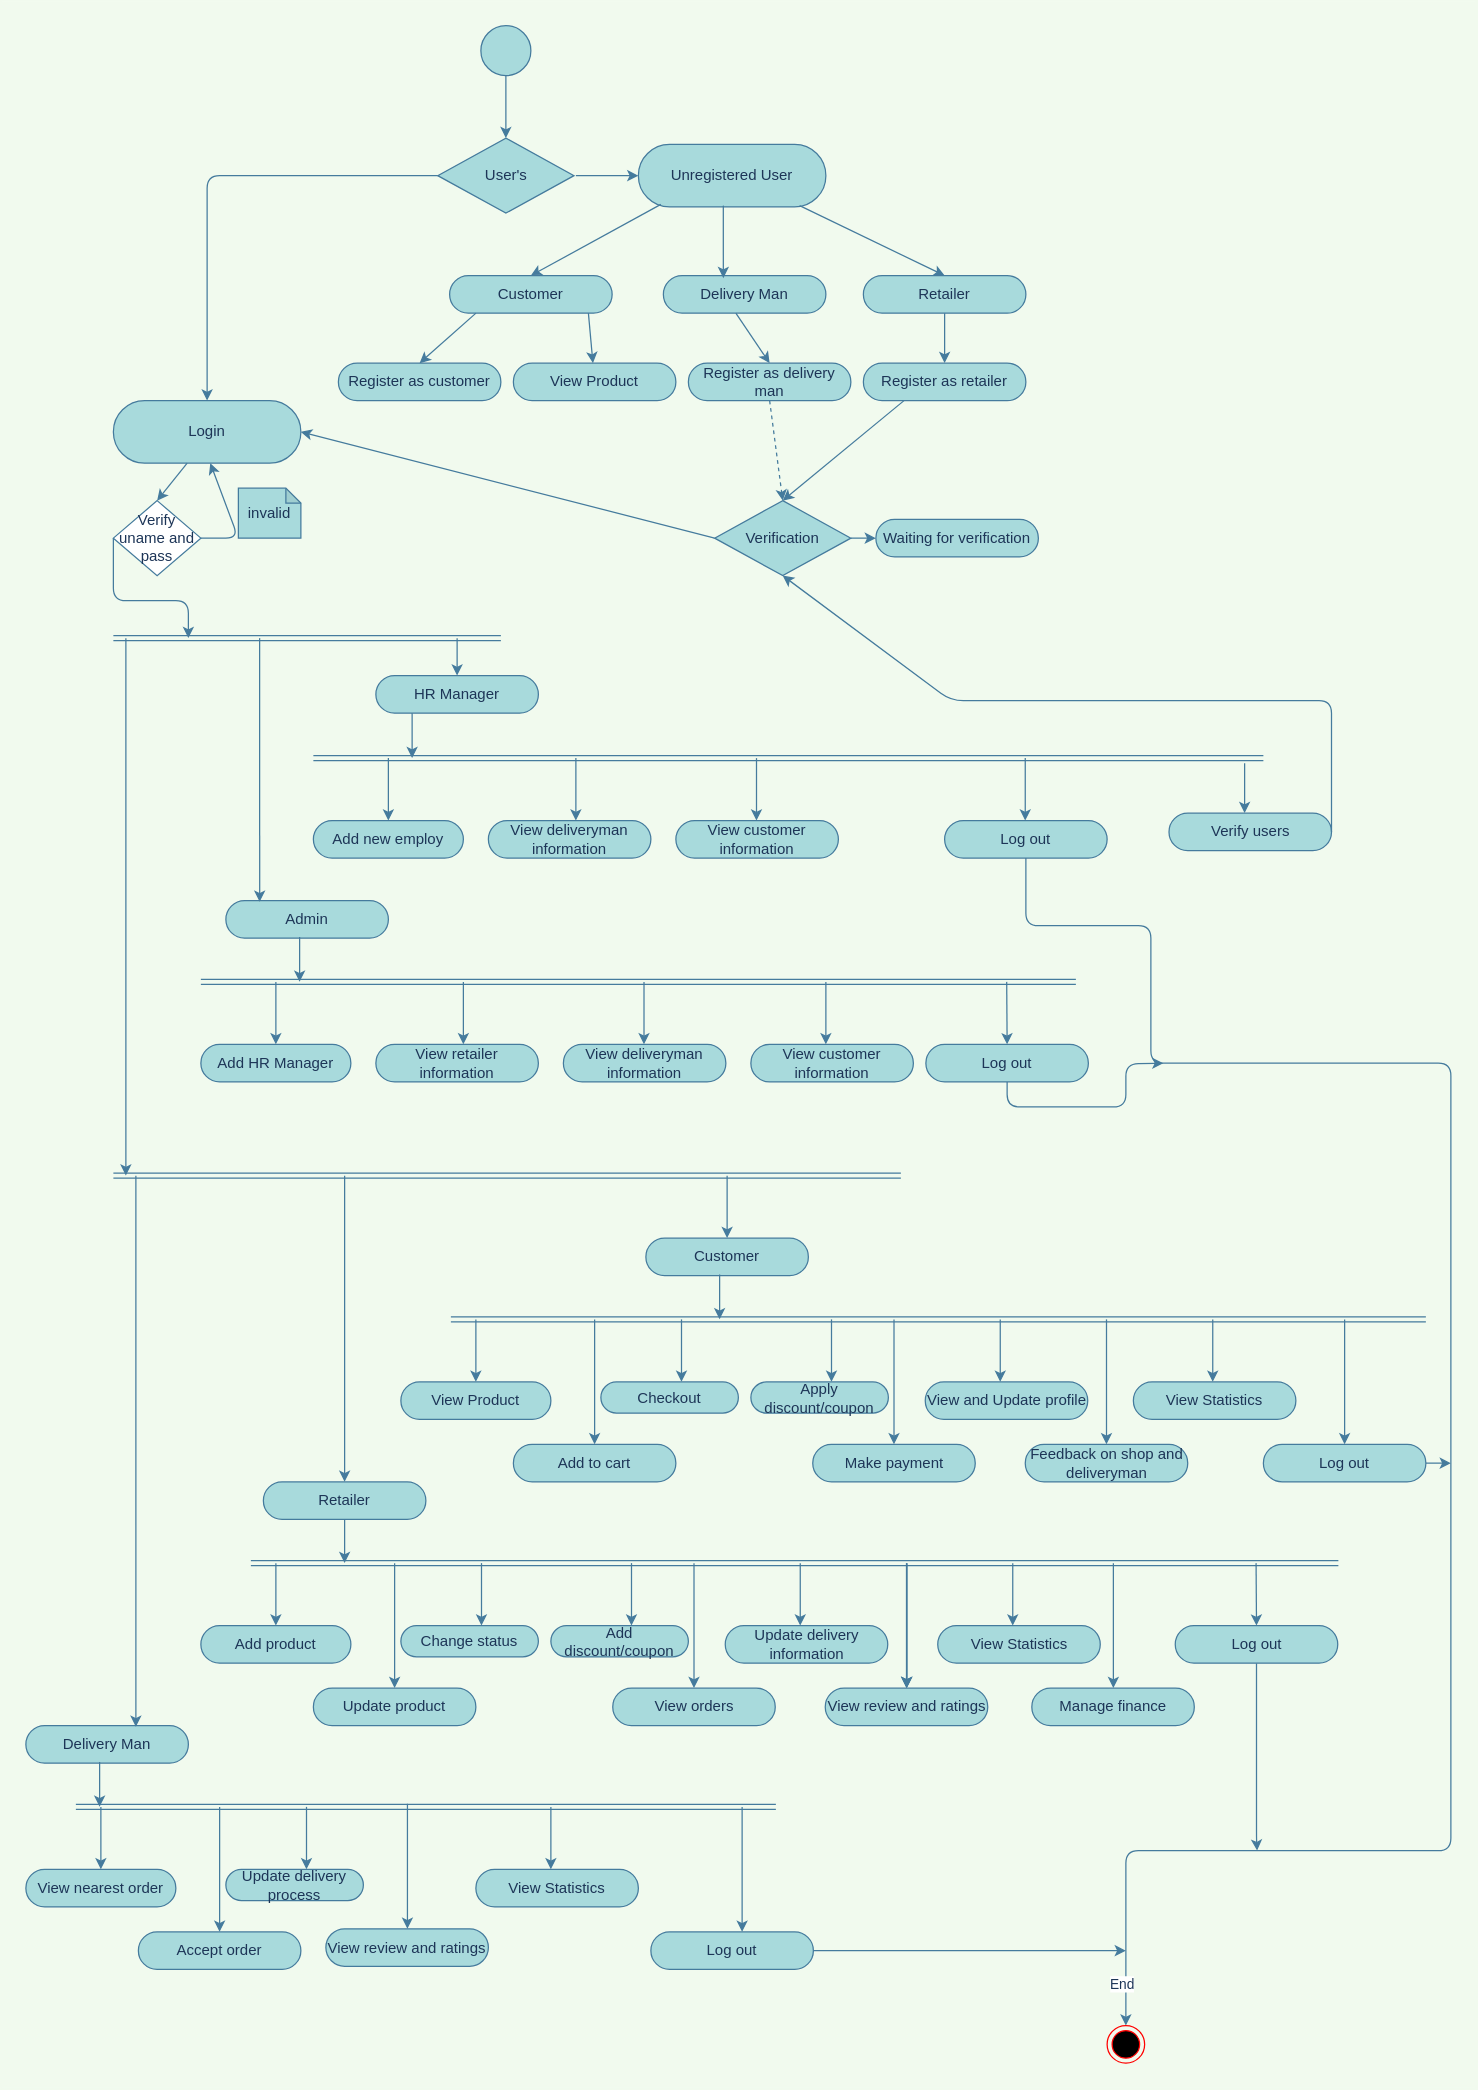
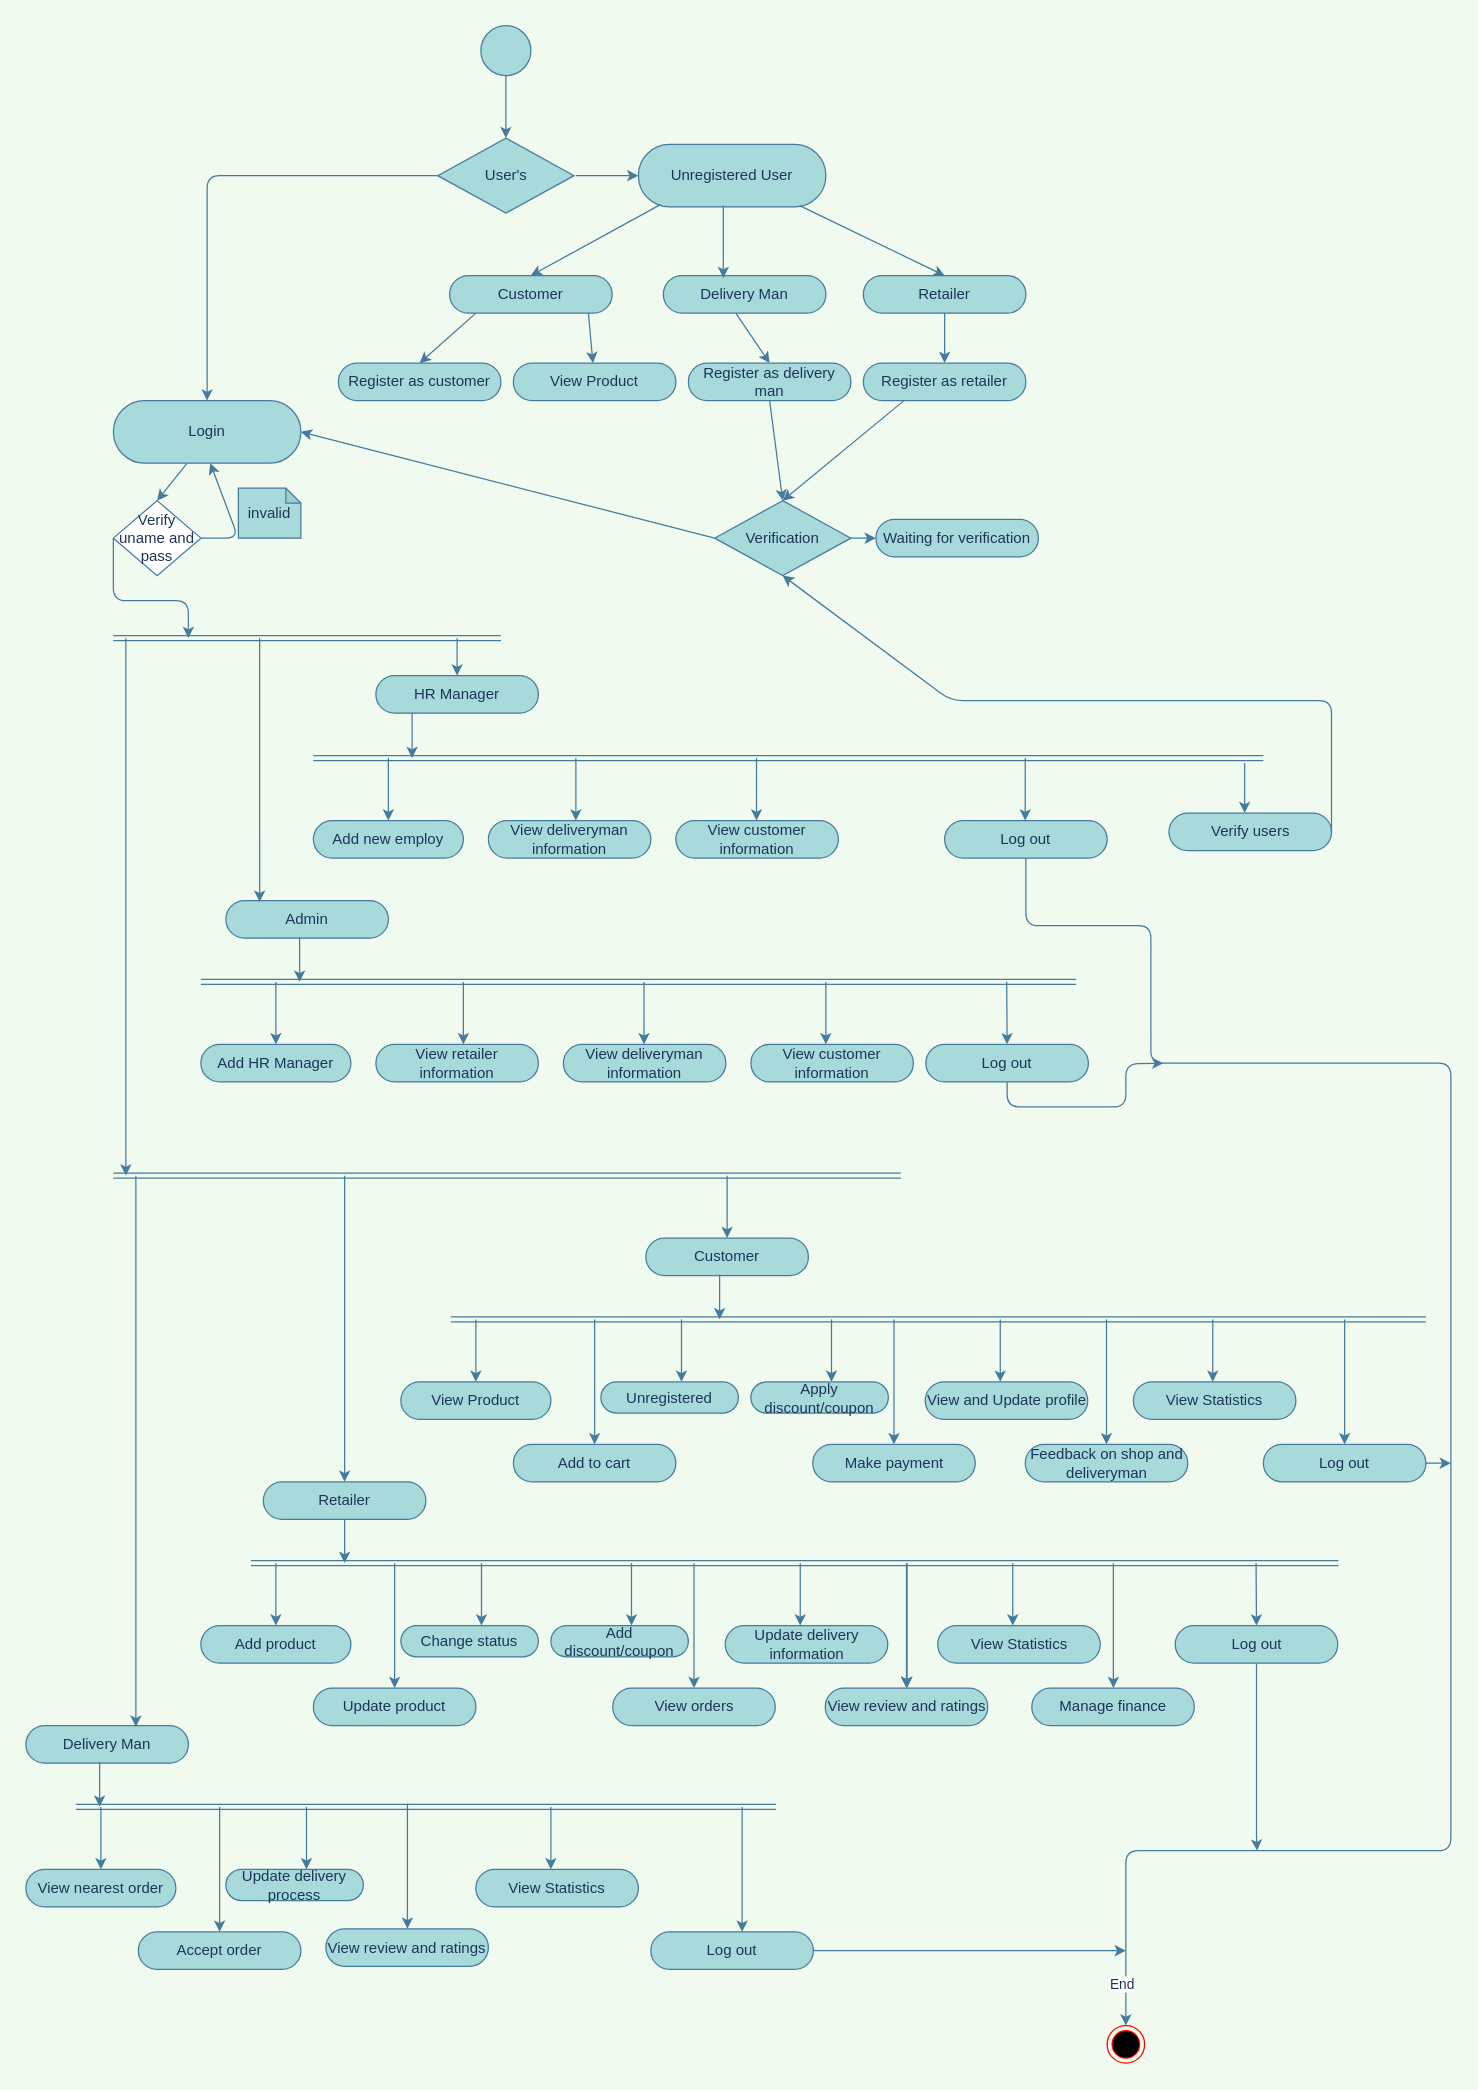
edge "Register as delivery man" -> "Verification": style dashed -> solid
node "Checkout": label "Checkout" -> "Unregistered"
